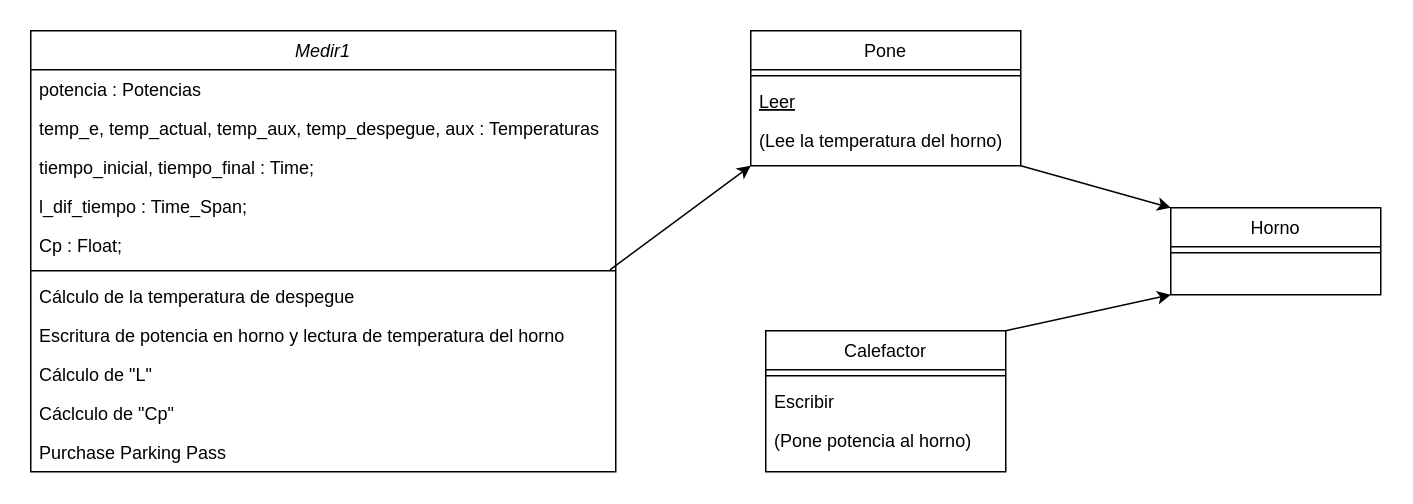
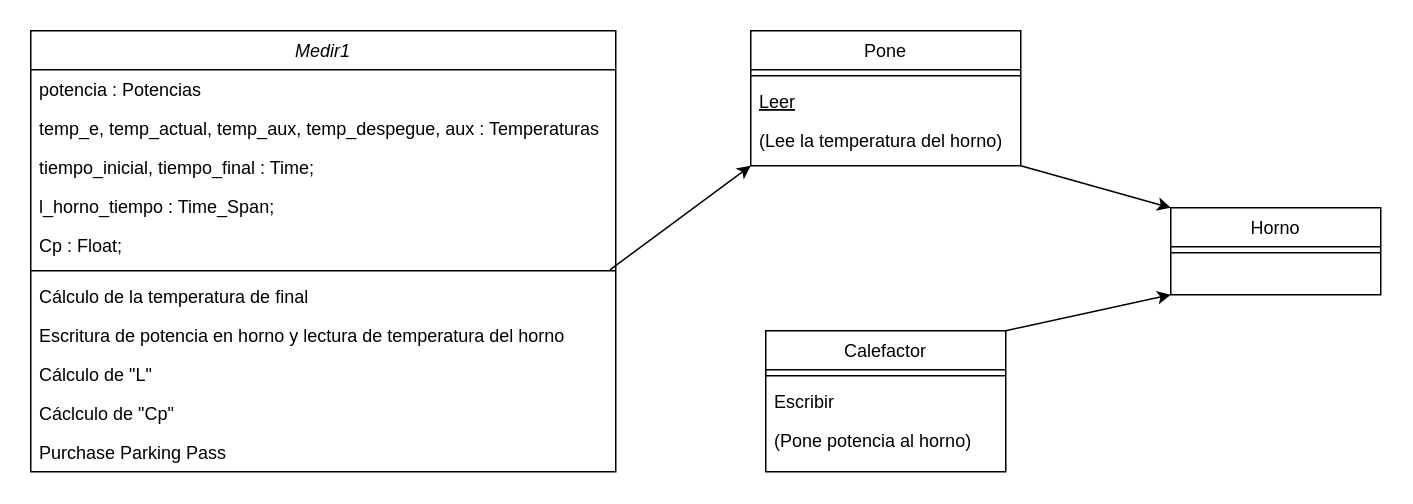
node "l_dif_tiempo : Time_Span;": label "l_dif_tiempo : Time_Span;" -> "l_horno_tiempo : Time_Span;"
node "Cálculo de la temperatura de despegue": label "Cálculo de la temperatura de despegue" -> "Cálculo de la temperatura de final"
